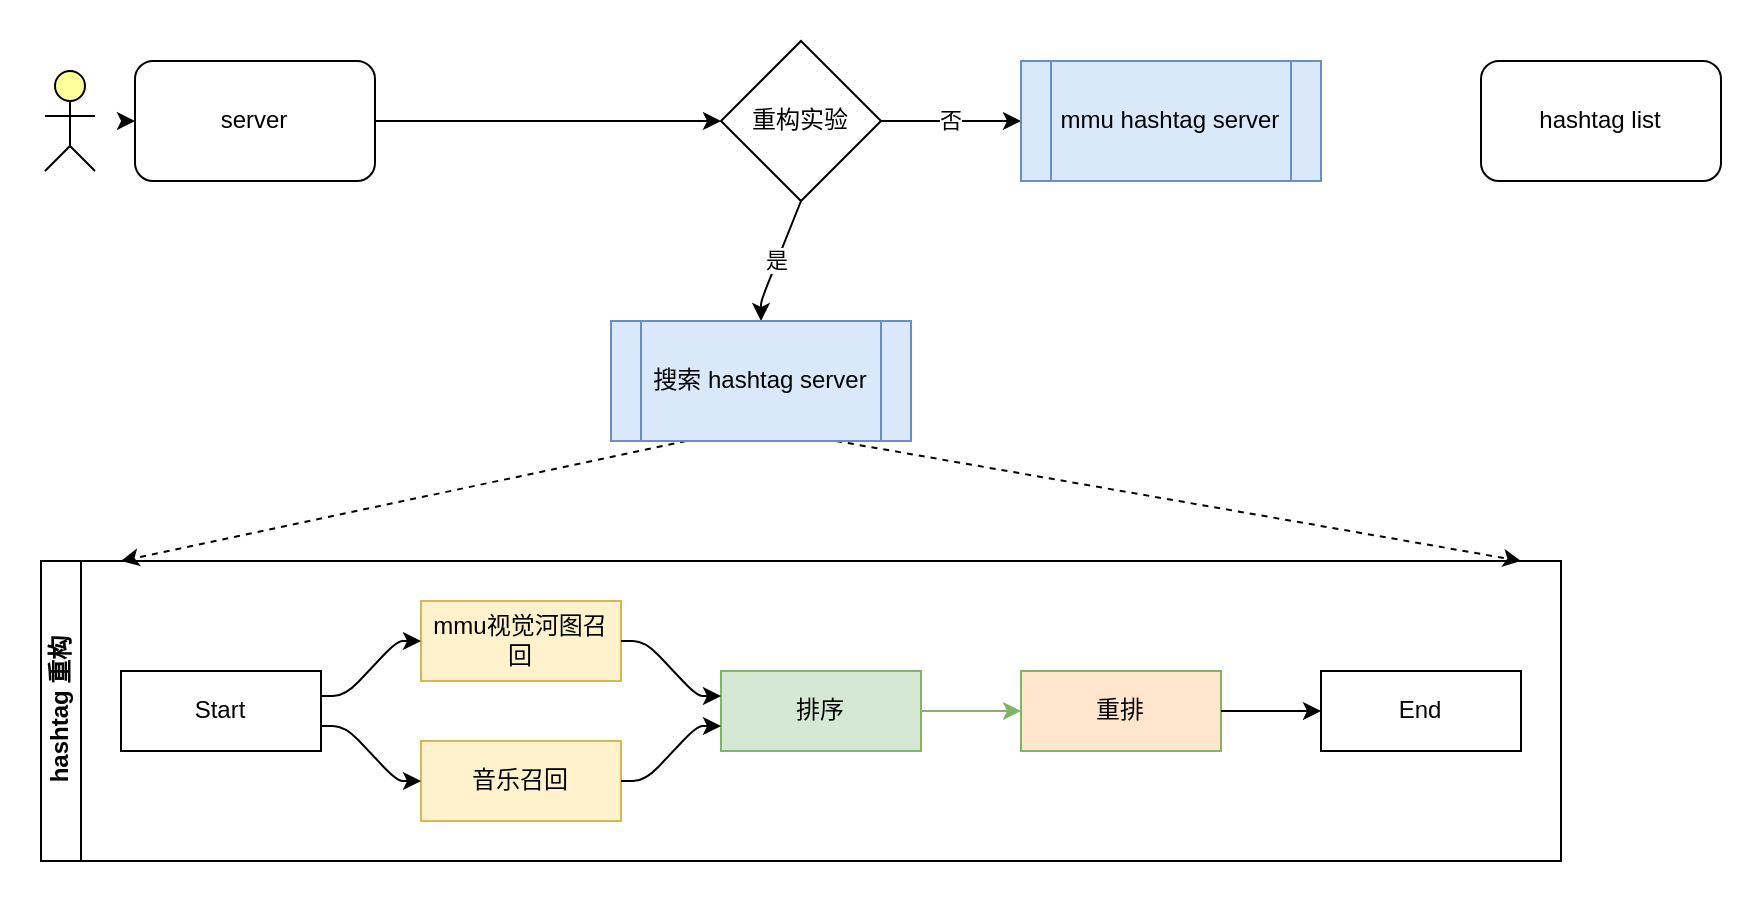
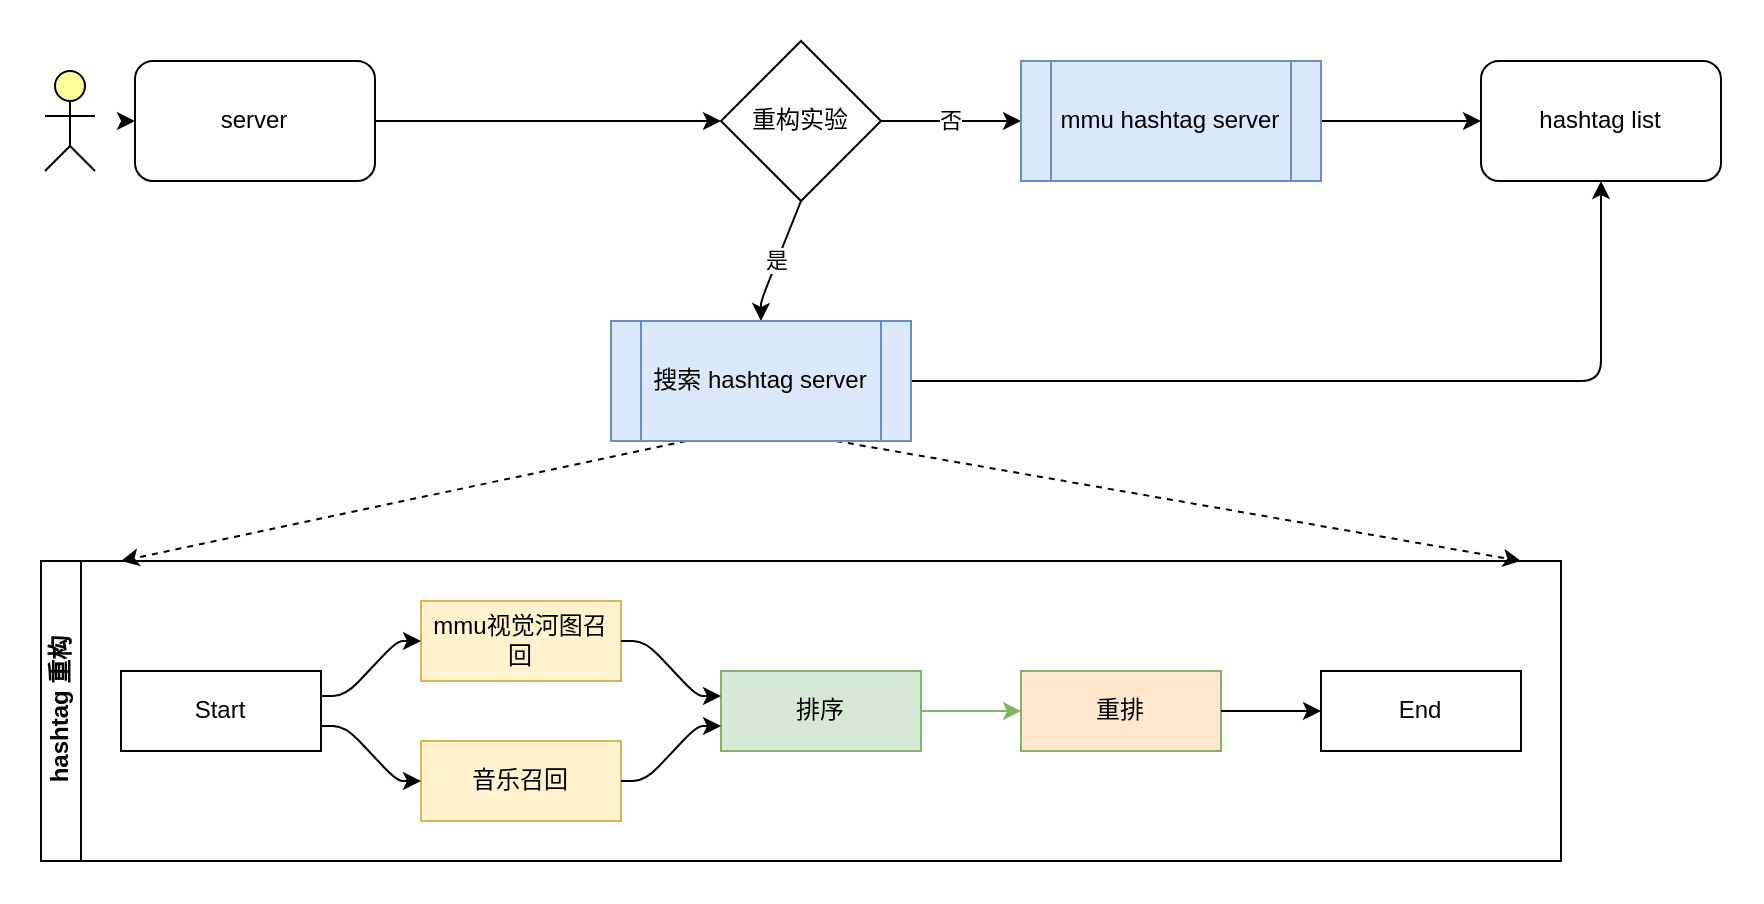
edge "mmu hashtag server" -> "hashtag list": added
edge "搜索 hashtag server" -> "hashtag list": added
